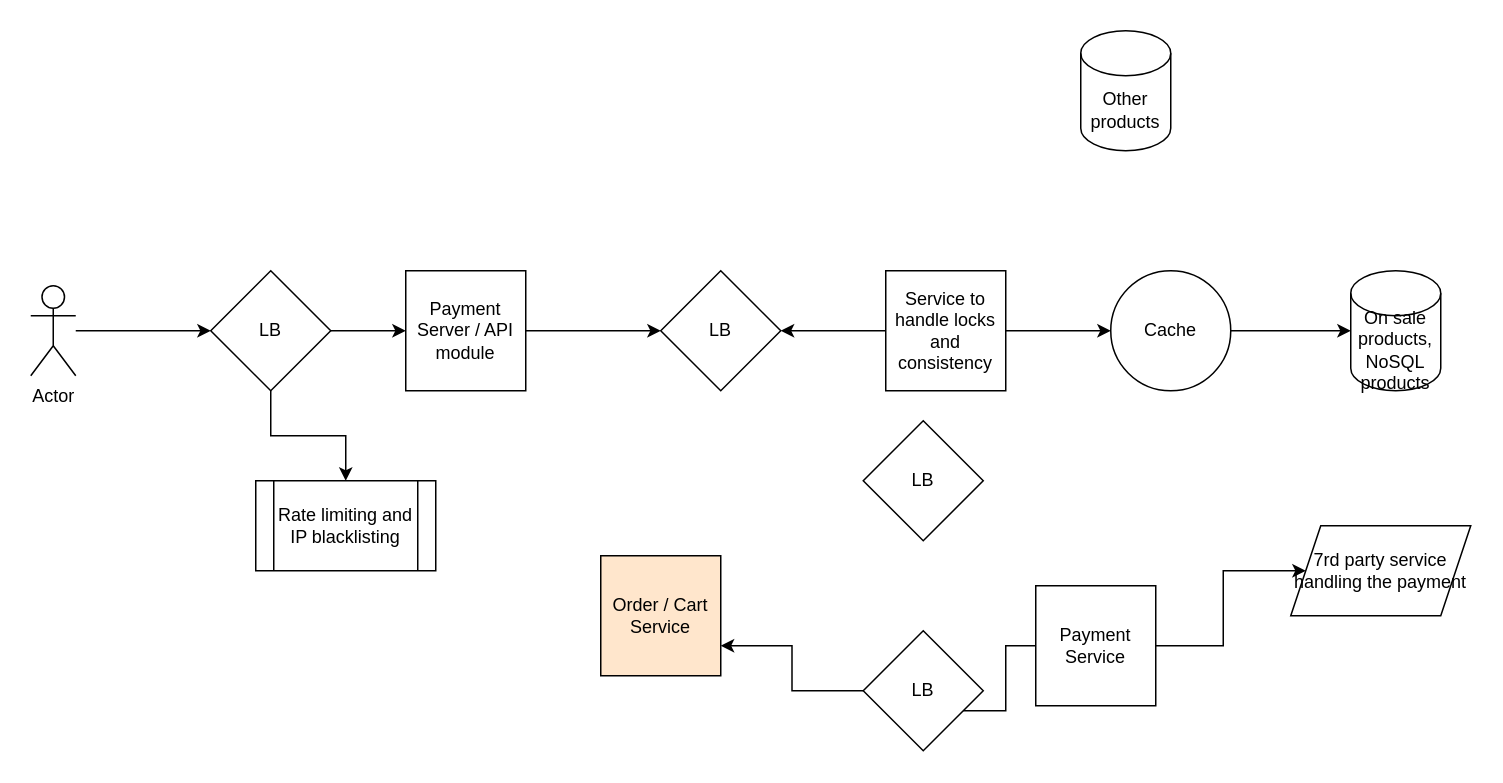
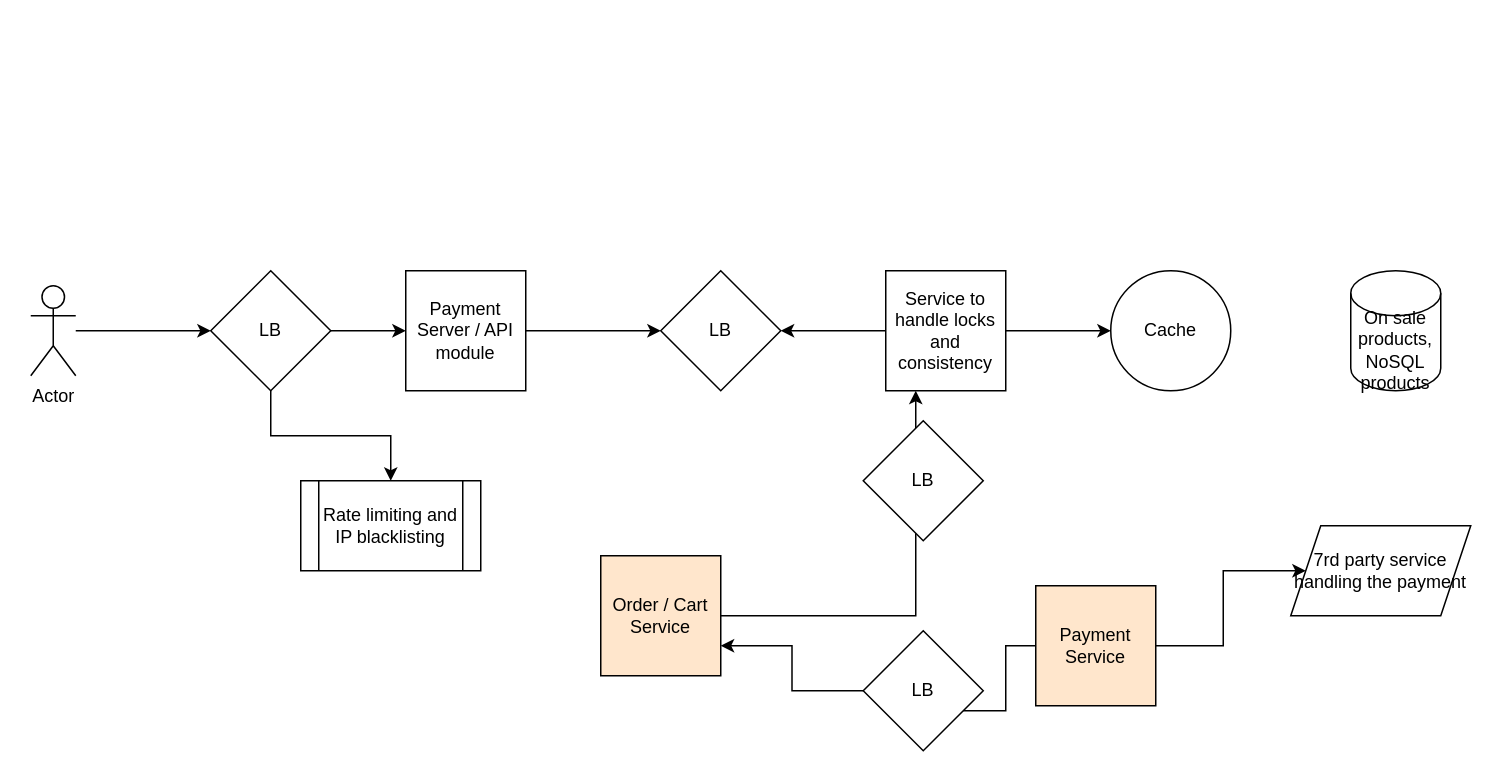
node "Other products": removed
edge "Cache" -> "On sale products, NoSQL products": removed
node "Rate limiting and IP blacklisting": moved (346, 526) -> (391, 526)
edge "Order / Cart Service" -> "Service to handle locks and consistency": added
node "Payment Service": fillcolor #ffffff -> #ffe6cc
